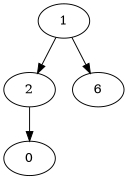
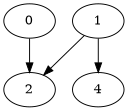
node "6": label "6" -> "4"
edge "2" -> "0": reversed
